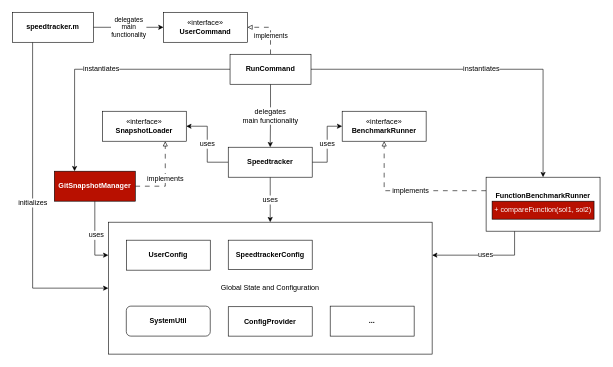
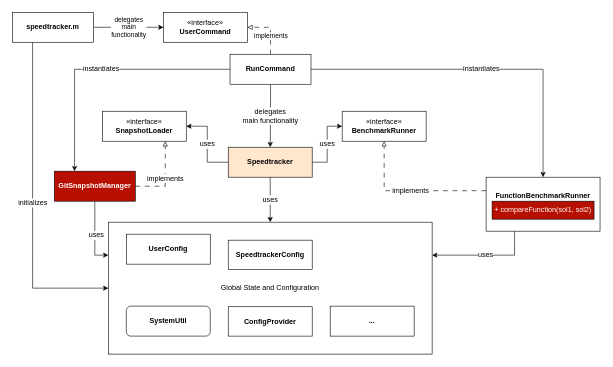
node "Speedtracker": fillcolor #ffffff -> #ffe6cc
node "UserConfig": moved (168, 255) -> (168, 249)
